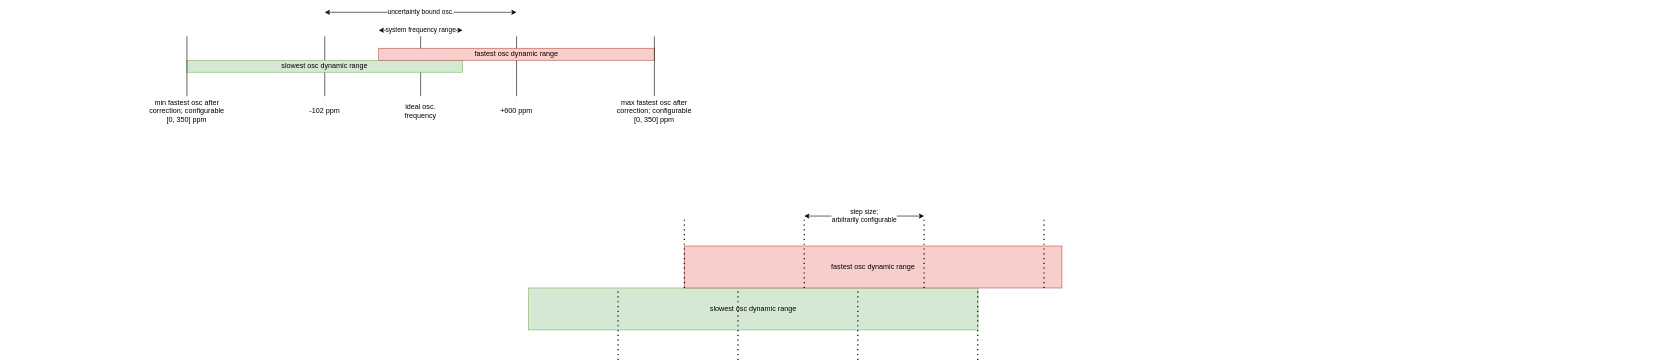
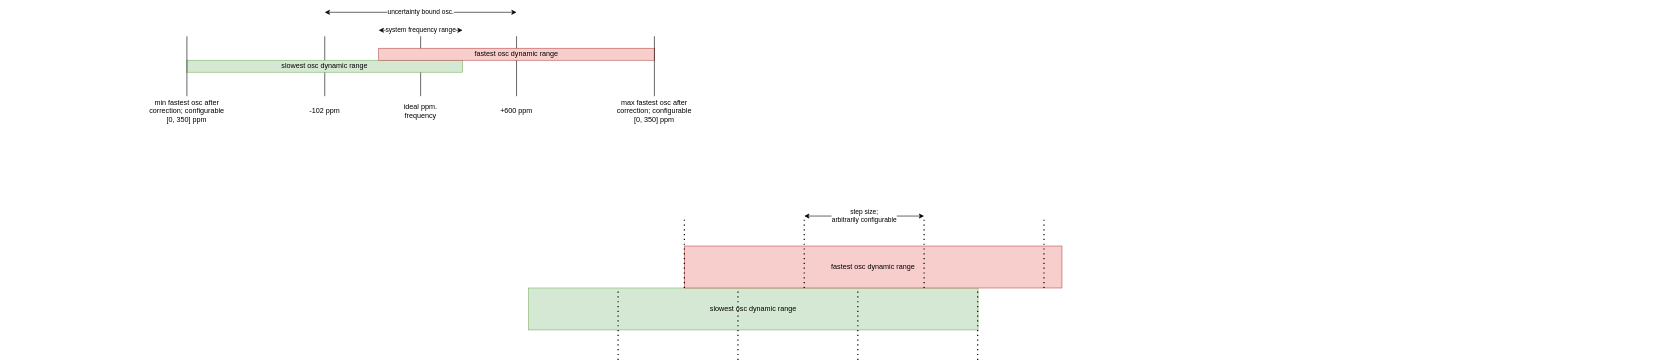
node "ideal osc. frequency": label "ideal osc. frequency" -> "ideal ppm. frequency"
